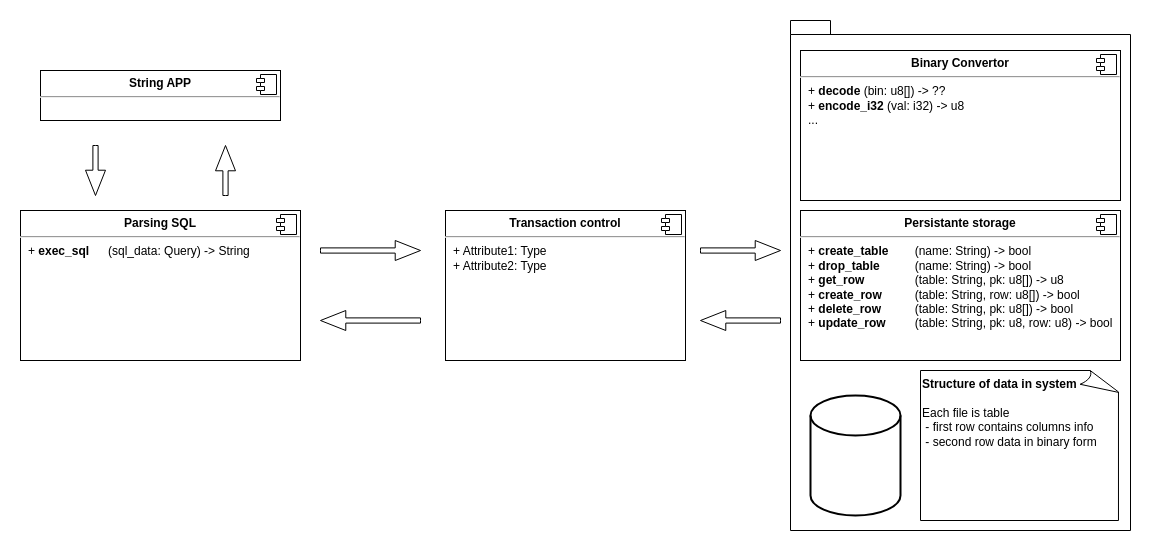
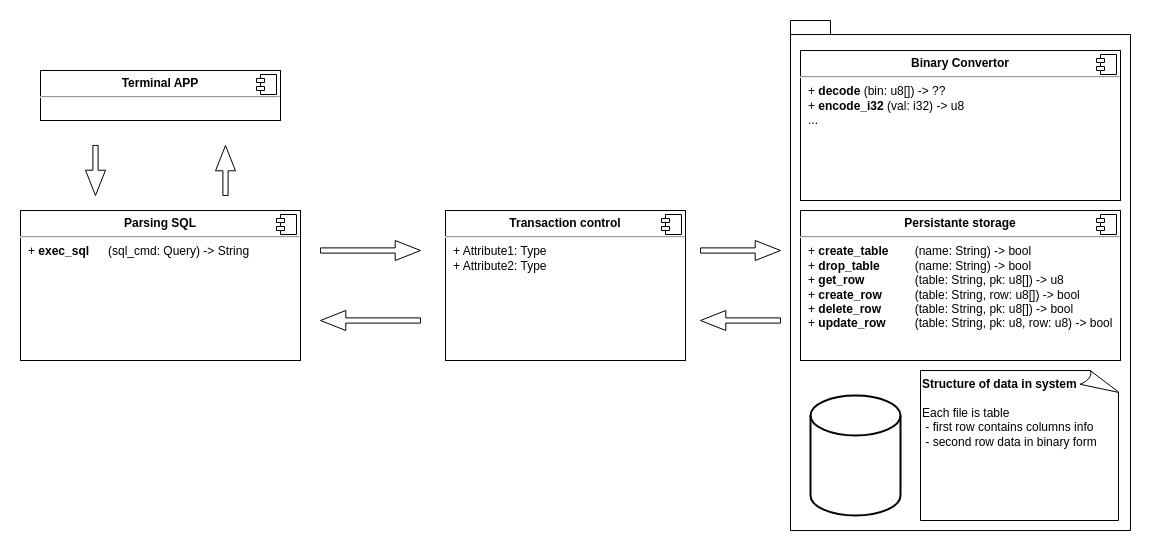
node "String APP": label "String APP" -> "Terminal APP"
node "Parsing SQL + exec_sql (sql_data: Query) -> String": label "Parsing SQL + exec_sql (sql_data: Query) -> String" -> "Parsing SQL + exec_sql (sql_cmd: Query) -> String"
